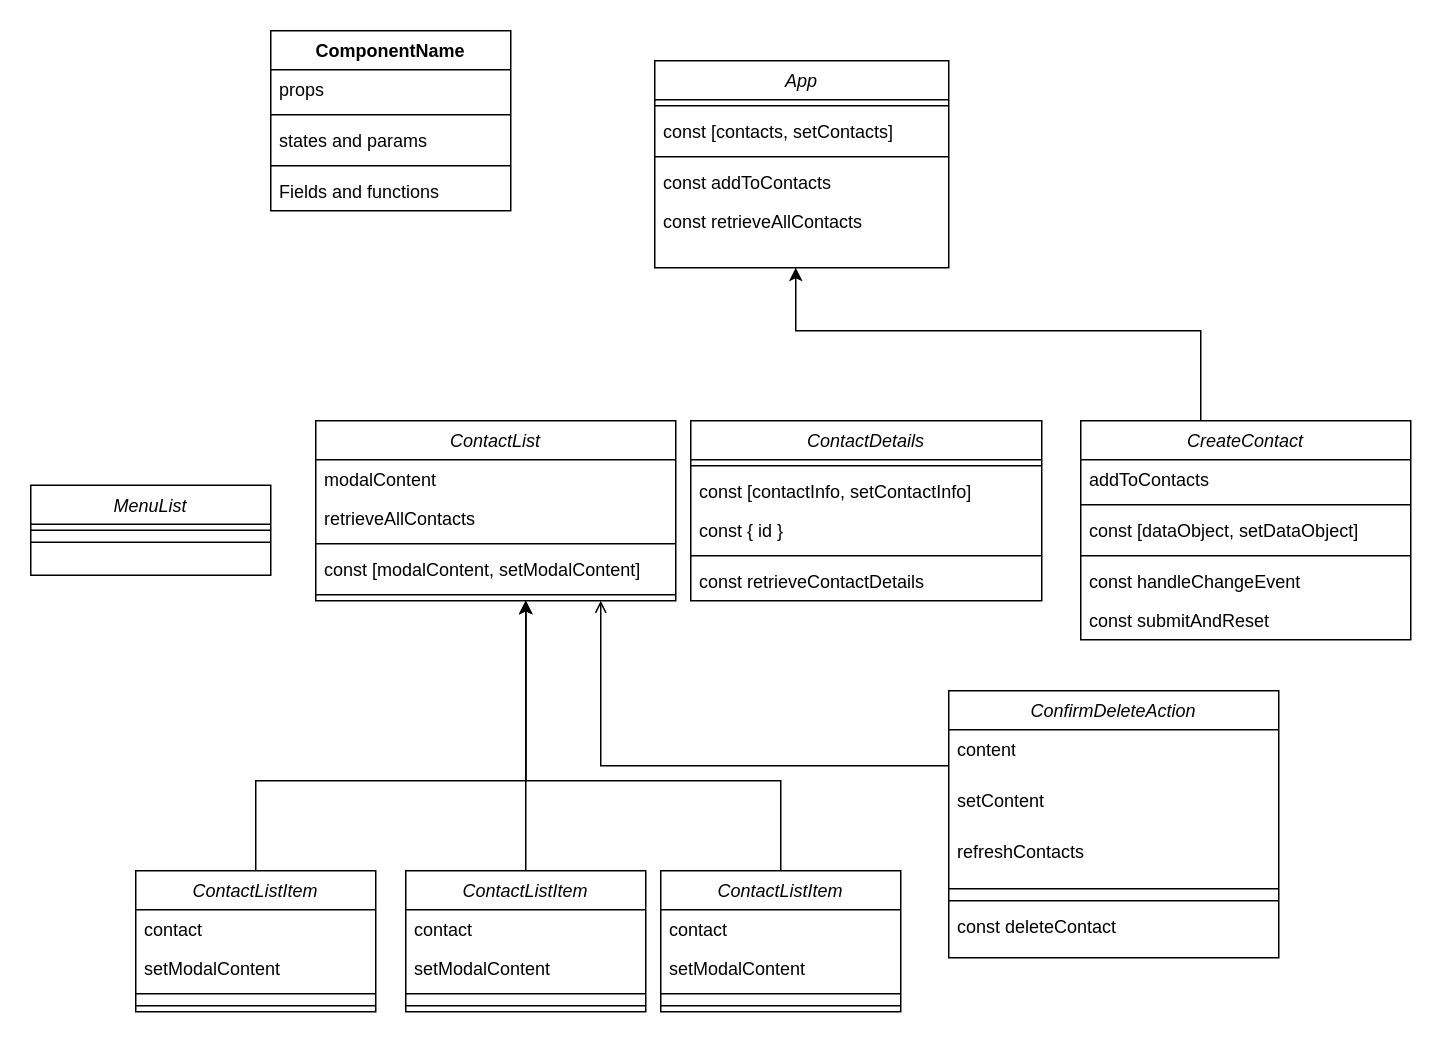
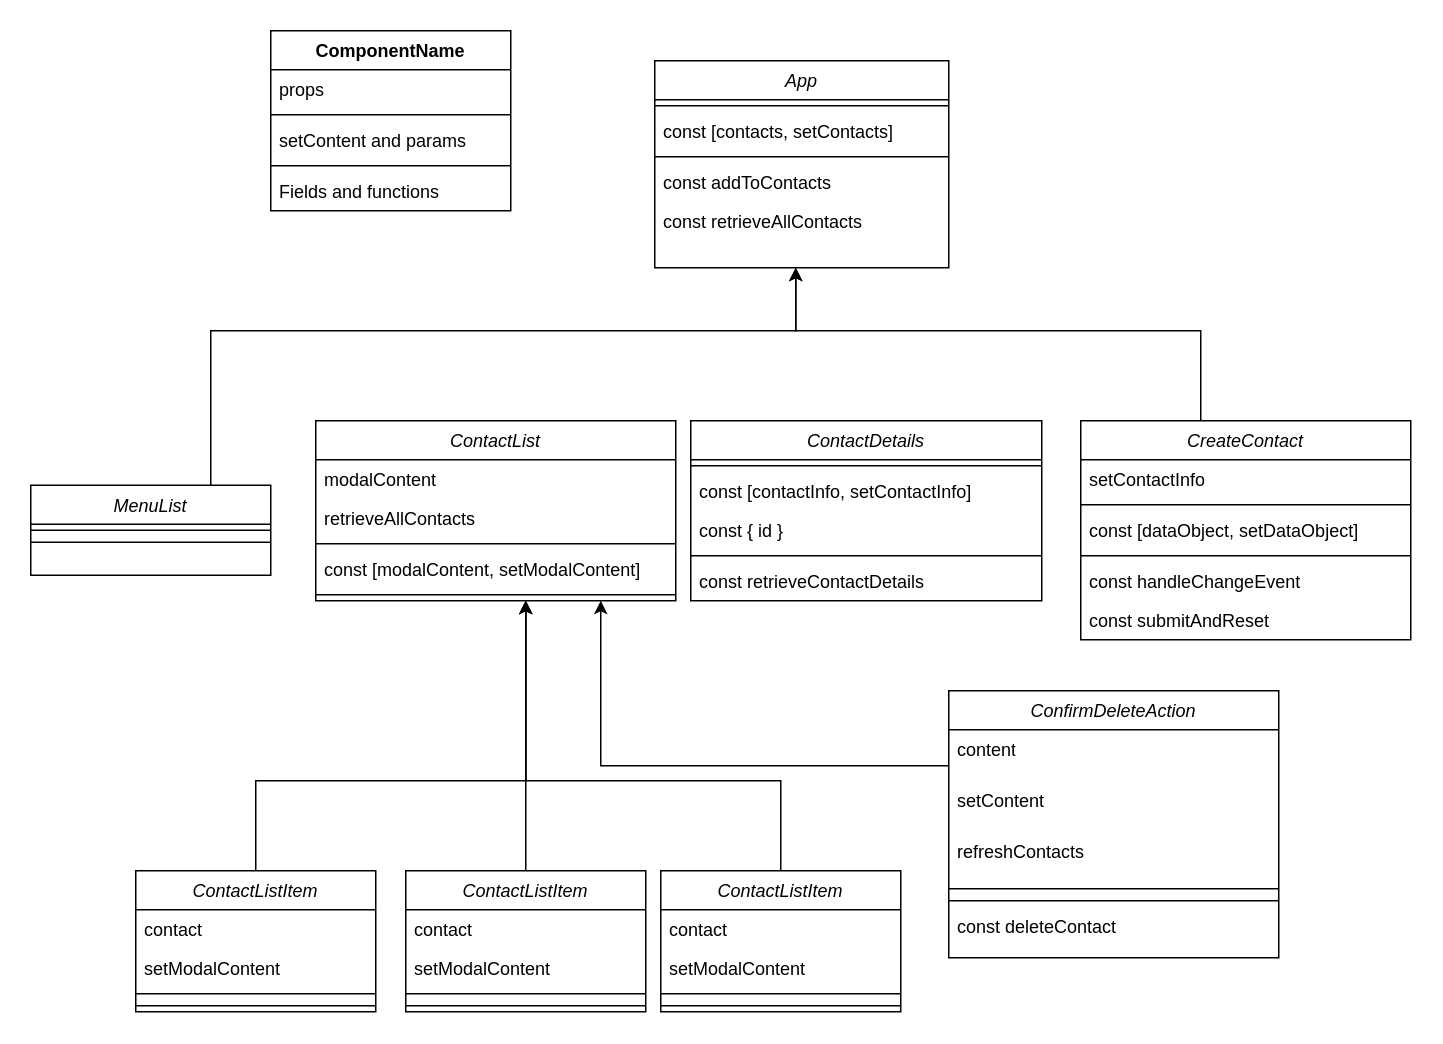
node "states and params": label "states and params" -> "setContent and params"
edge "MenuList" -> "App": added
node "addToContacts": label "addToContacts" -> "setContactInfo"
edge "ConfirmDeleteAction" -> "ContactList": arrowhead open -> classic
